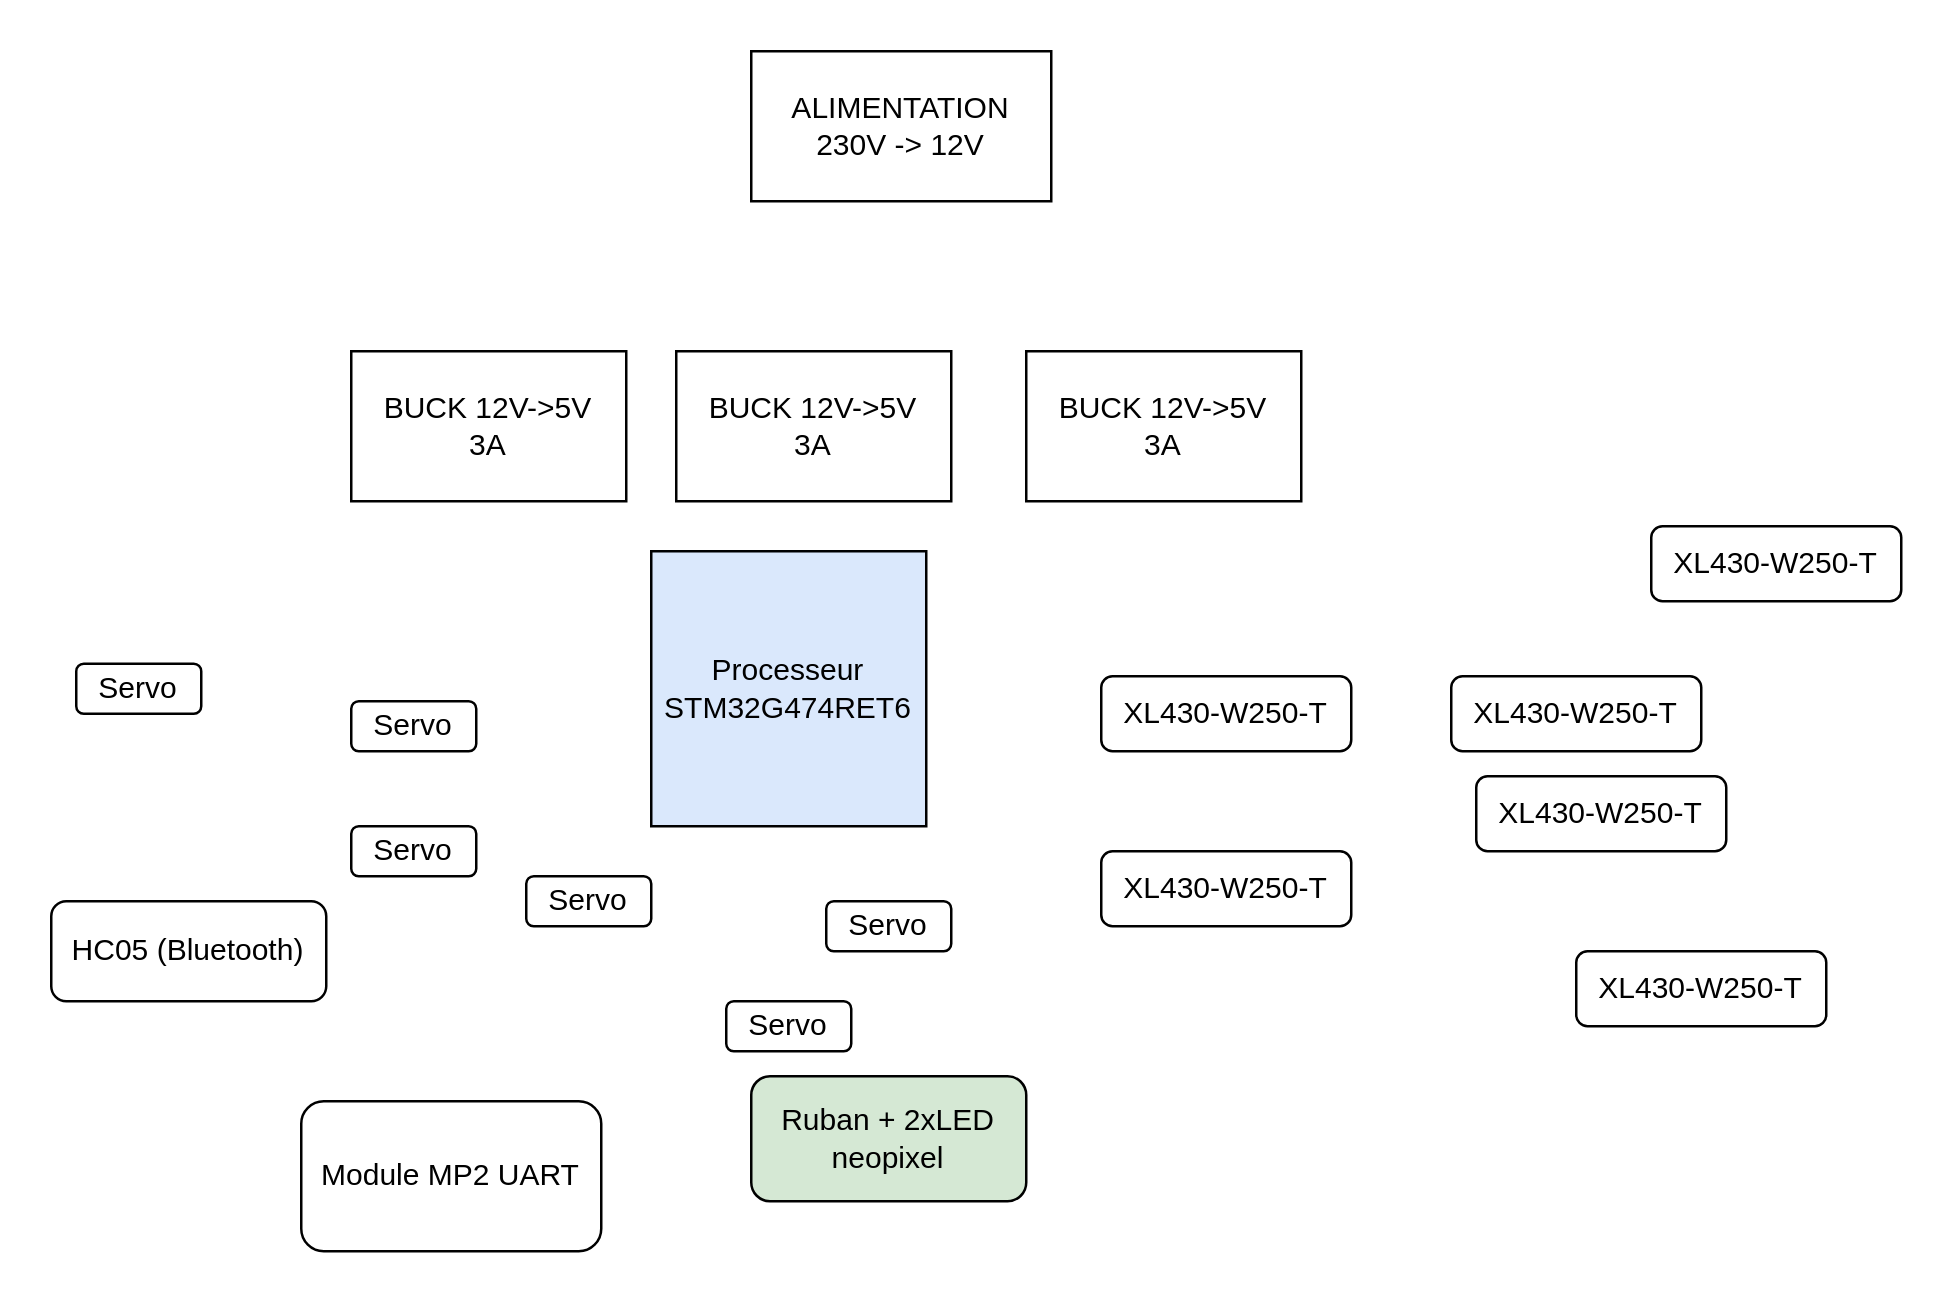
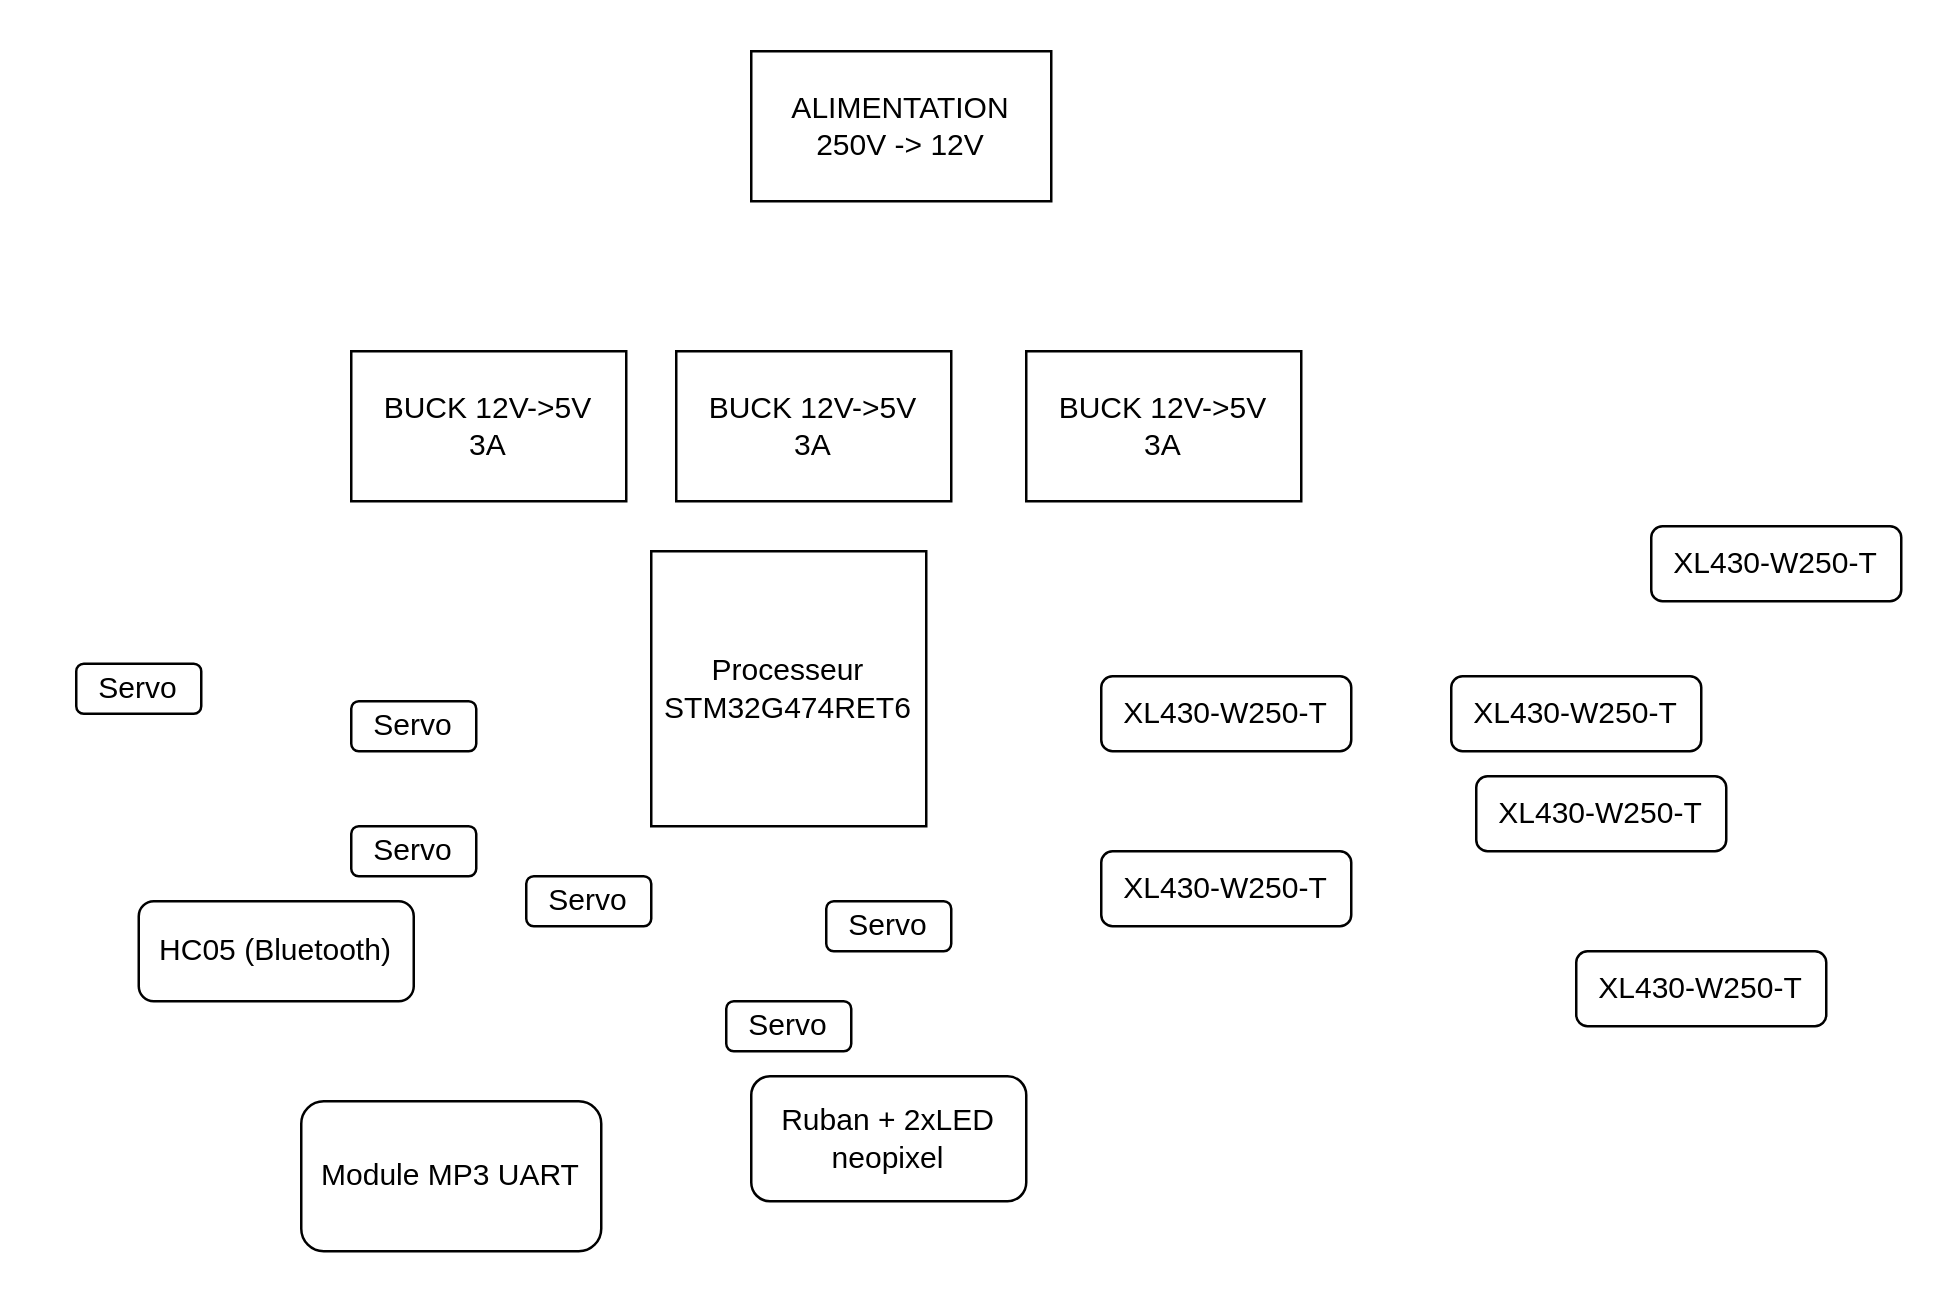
node "ALIMENTATION 230V -> 12V": label "ALIMENTATION 230V -> 12V" -> "ALIMENTATION 250V -> 12V"
node "Processeur STM32G474RET6": fillcolor #dae8fc -> #ffffff
node "HC05 (Bluetooth)": moved (189, 951) -> (276, 951)
node "Ruban + 2xLED neopixel": fillcolor #d5e8d4 -> #ffffff
node "Module MP2 UART": label "Module MP2 UART" -> "Module MP3 UART"
